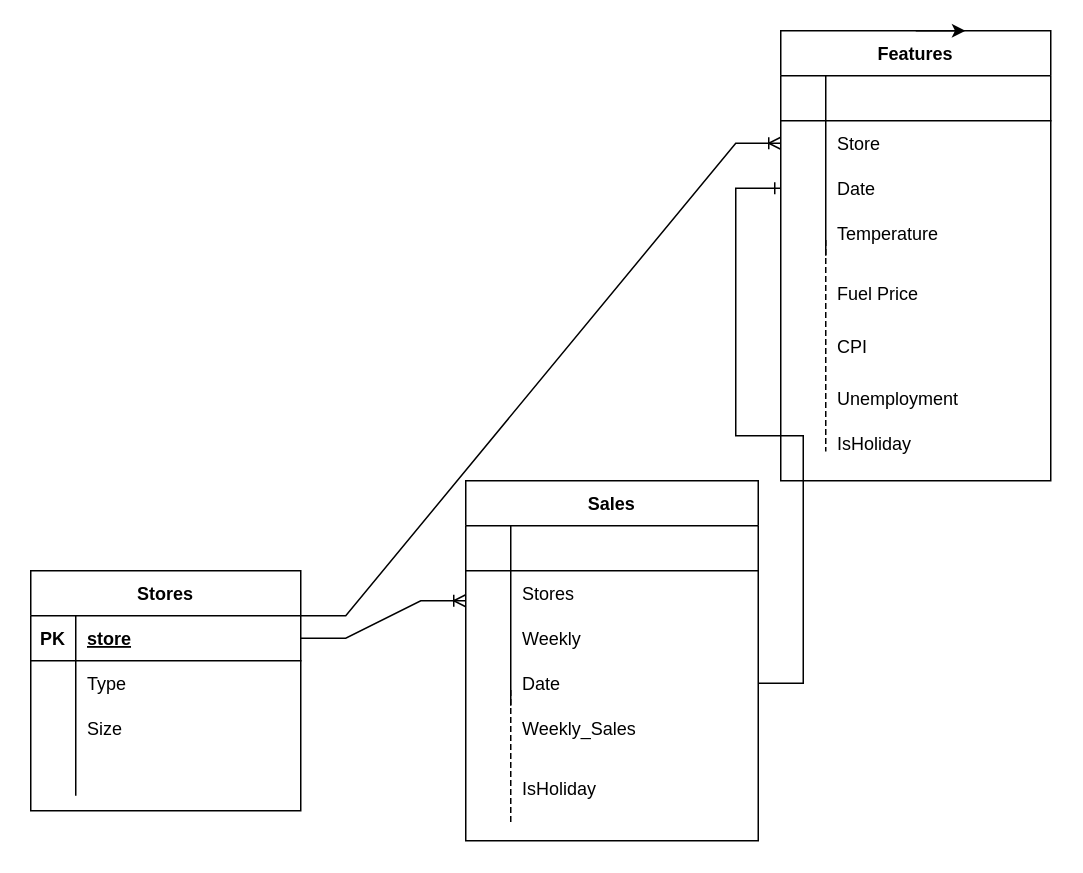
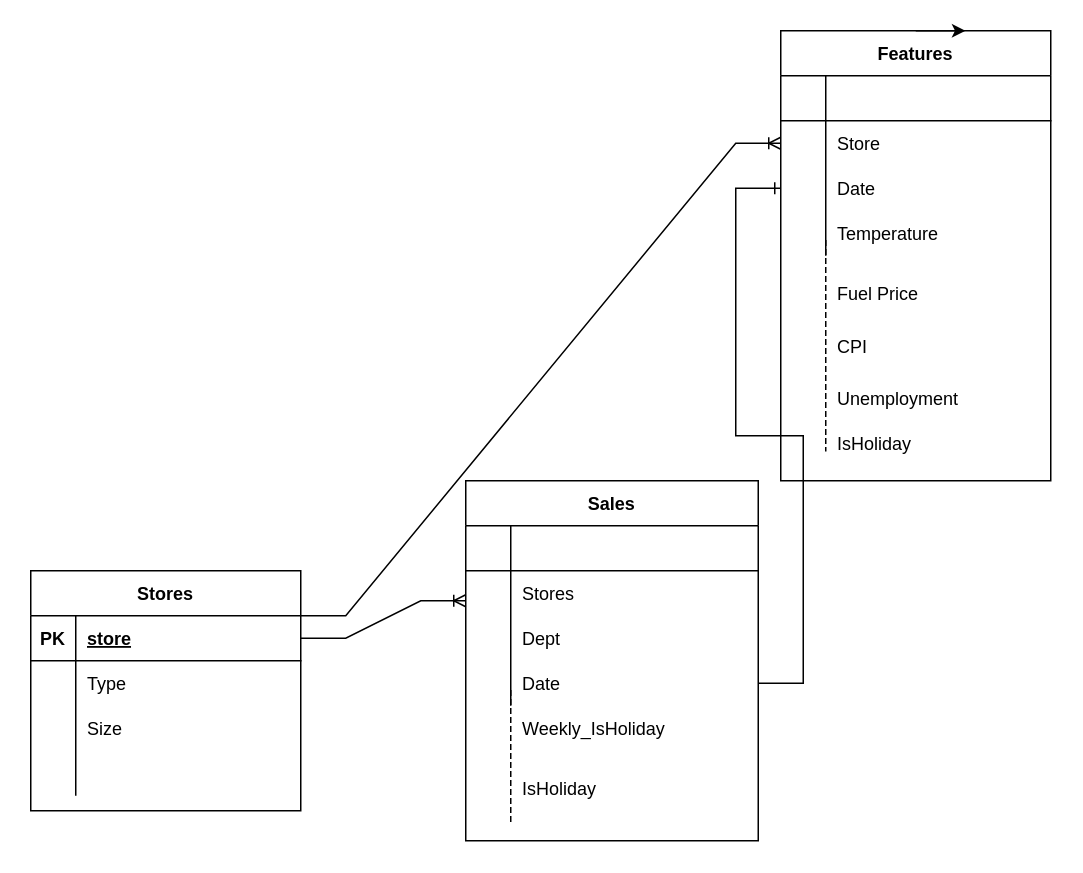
node "Weekly": label "Weekly" -> "Dept"
node "Weekly_Sales": label "Weekly_Sales" -> "Weekly_IsHoliday"
